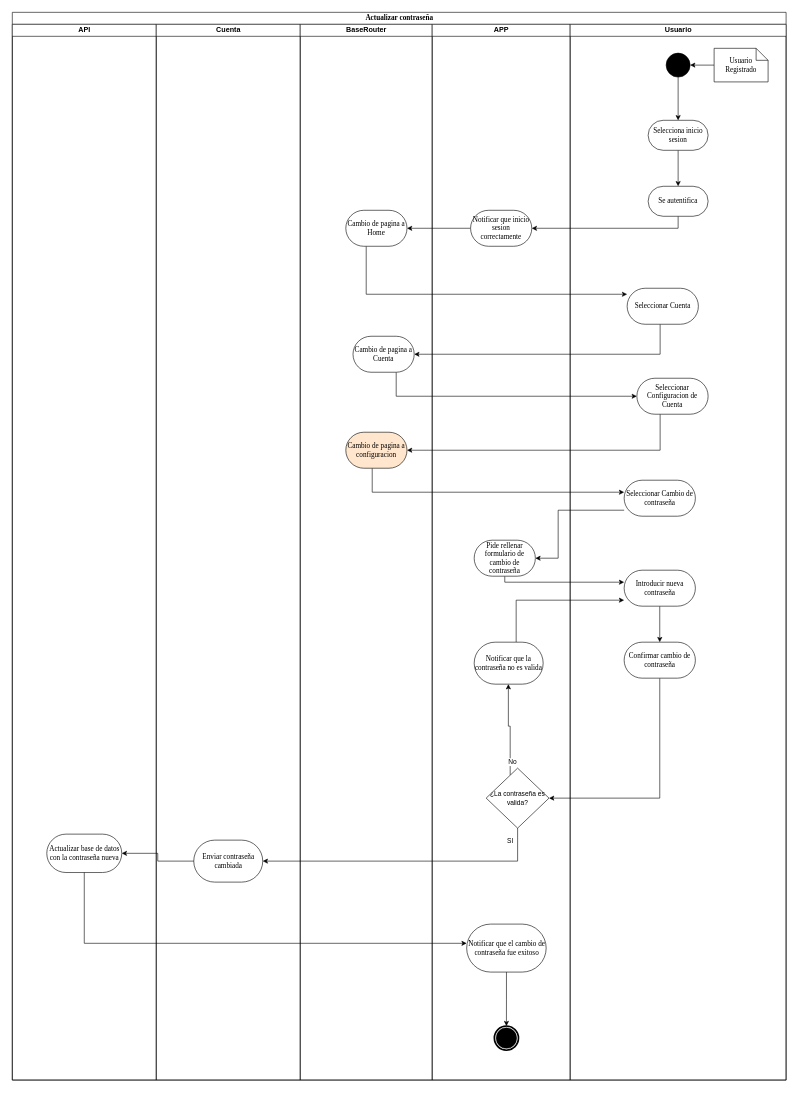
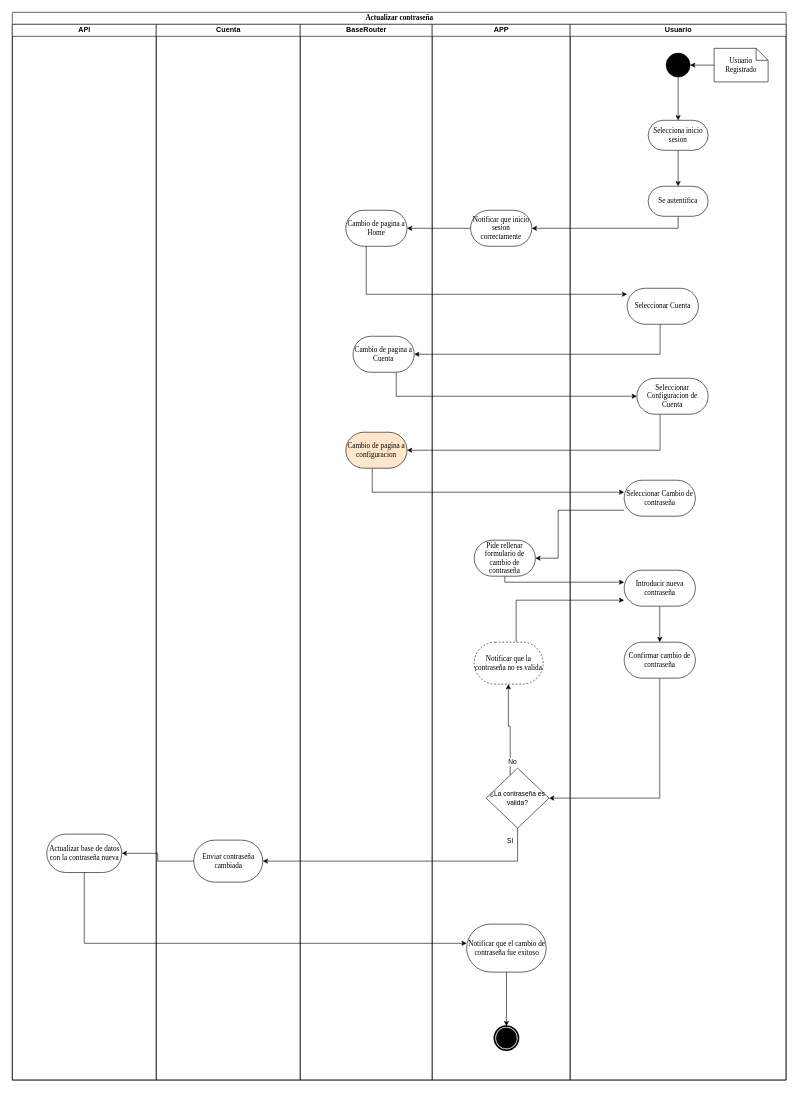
node "Notificar que la contraseña no es valida": style solid -> dashed
